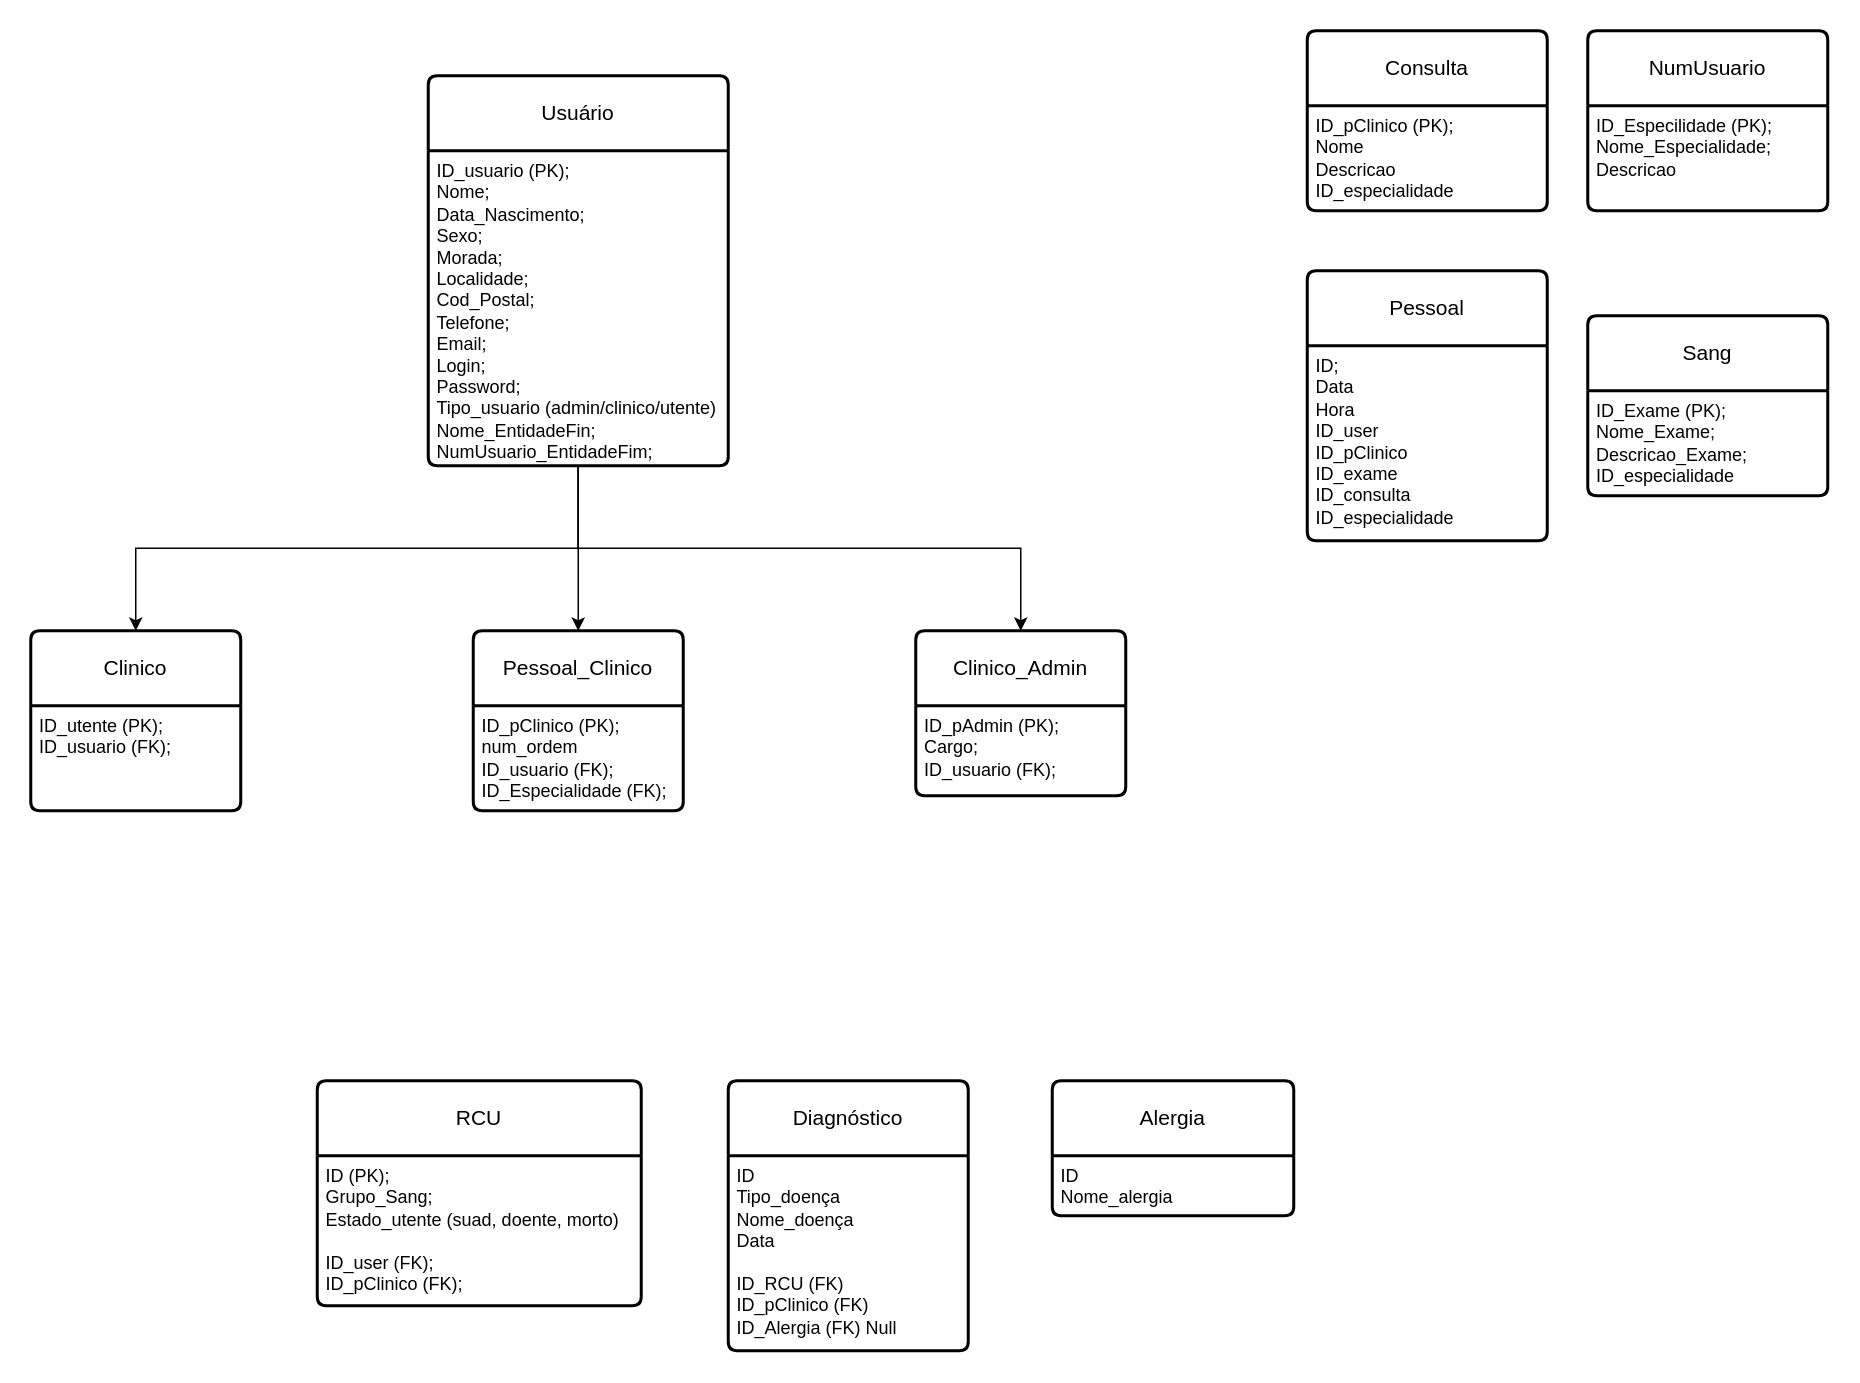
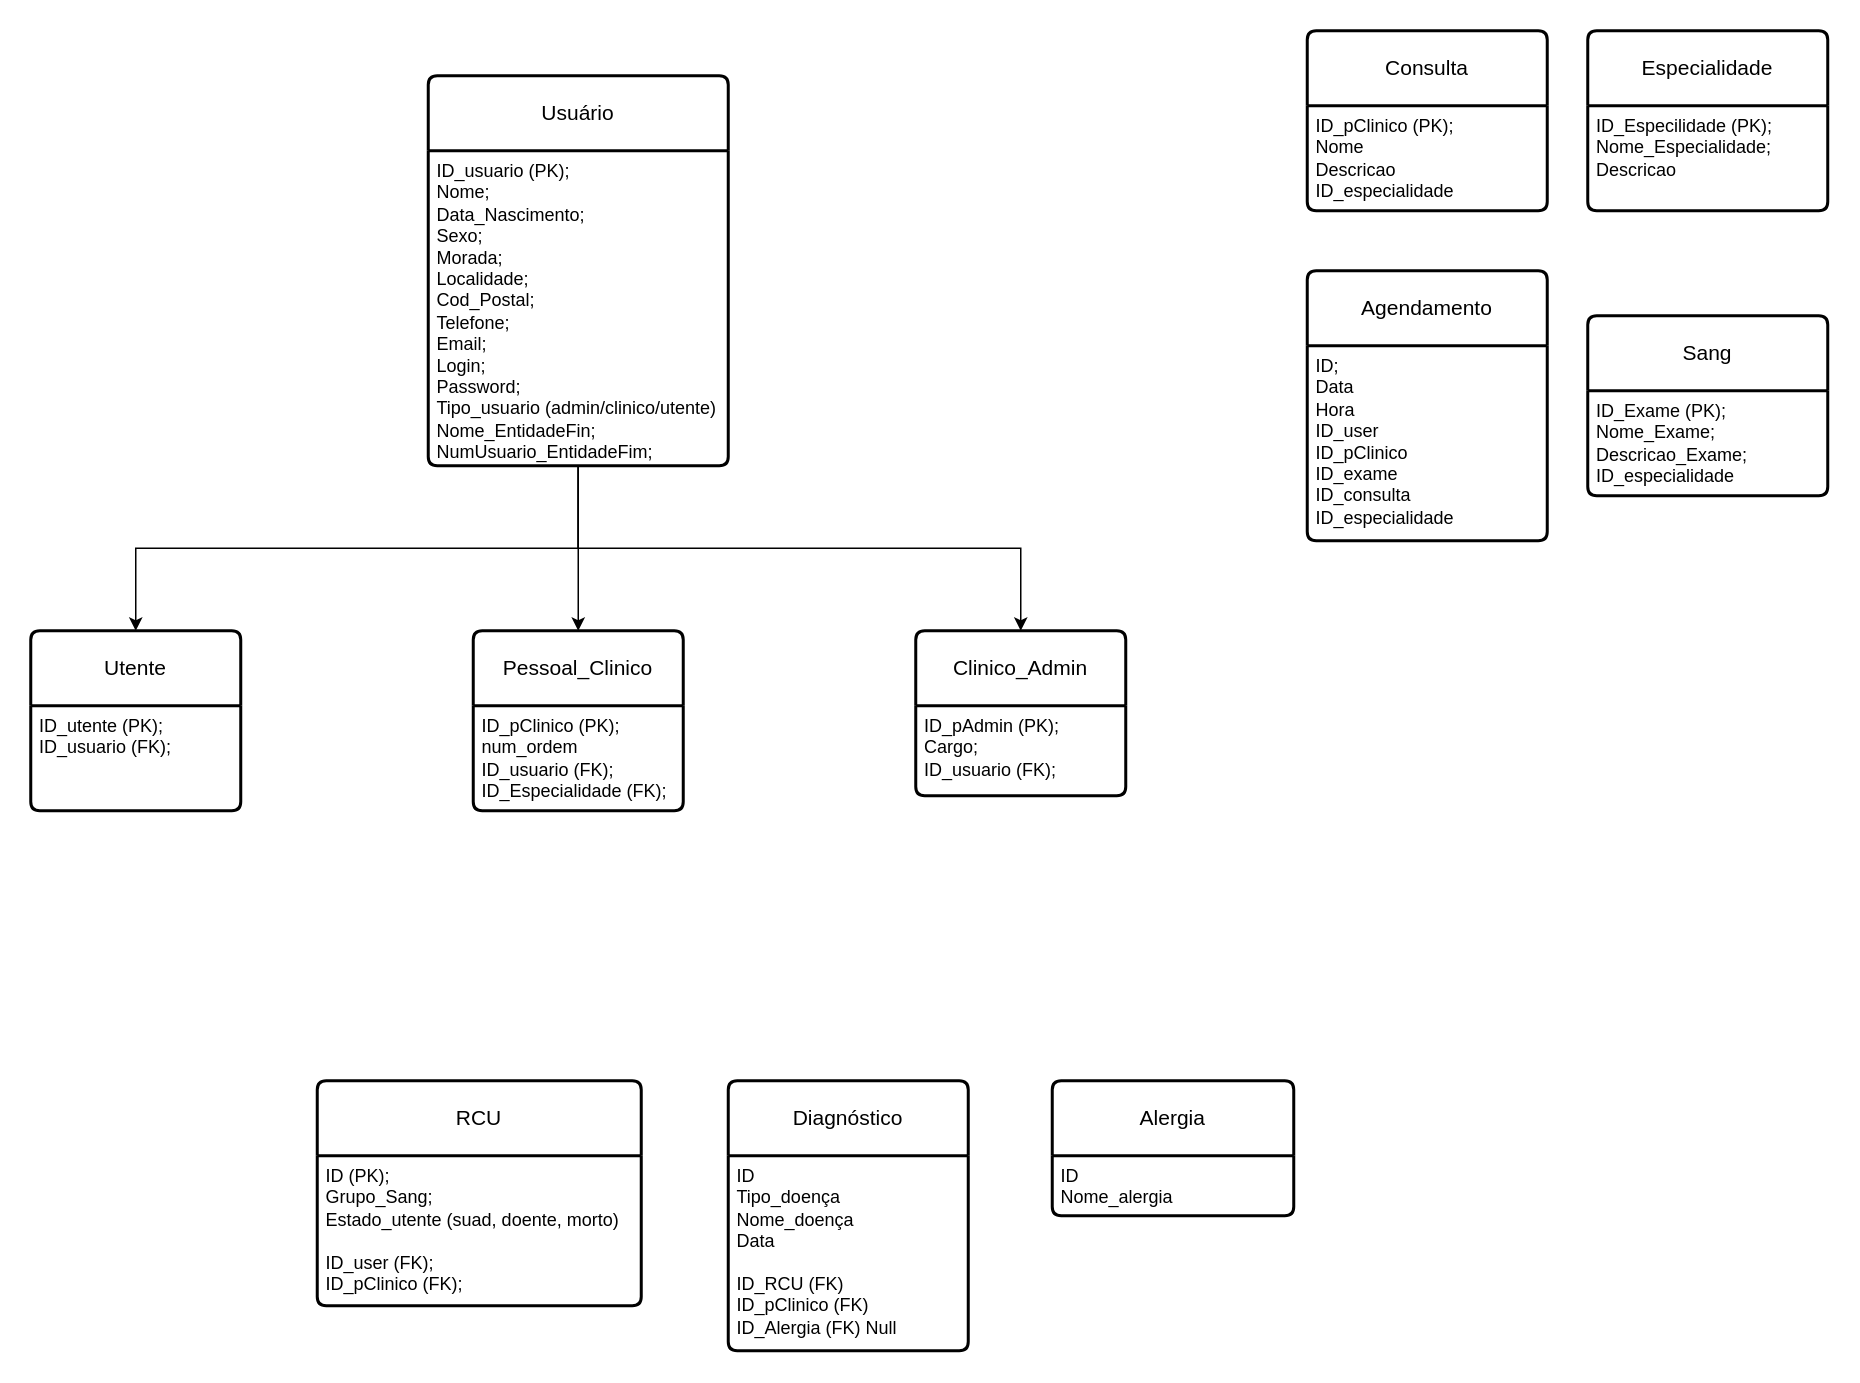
node "NumUsuario": label "NumUsuario" -> "Especialidade"
node "Pessoal": label "Pessoal" -> "Agendamento"
node "Clinico": label "Clinico" -> "Utente"
